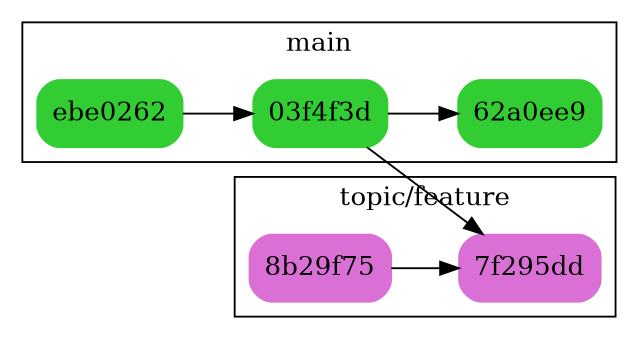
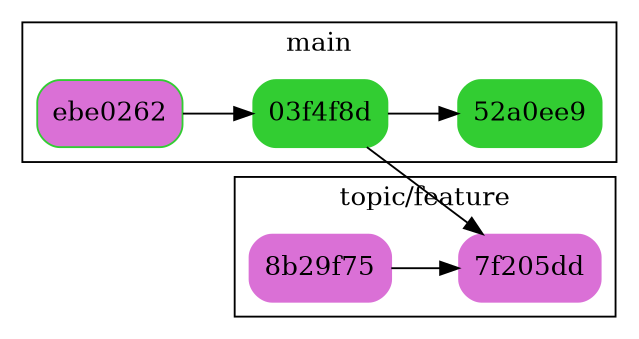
node "ebe0262": fillcolor limegreen -> orchid
node "03f4f3d": label "03f4f3d" -> "03f4f8d"
node "62a0ee9": label "62a0ee9" -> "52a0ee9"
node "7f295dd": label "7f295dd" -> "7f205dd"
